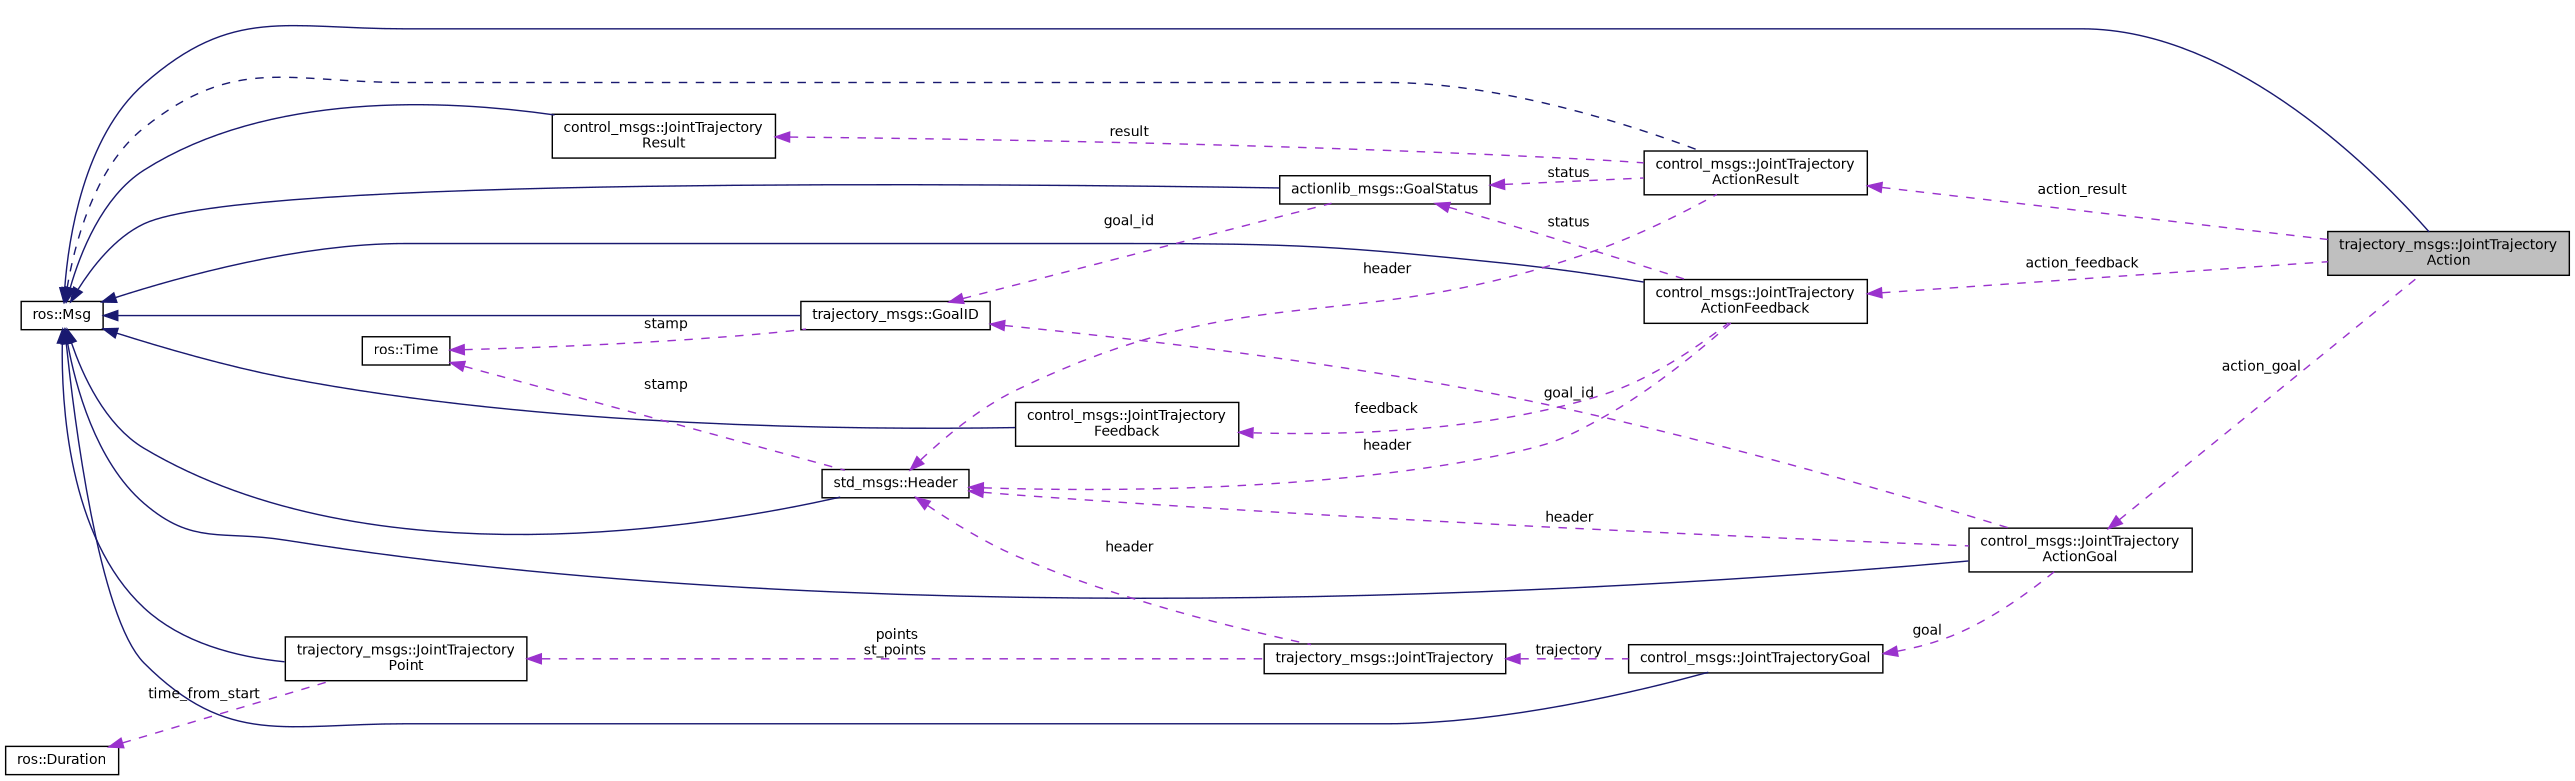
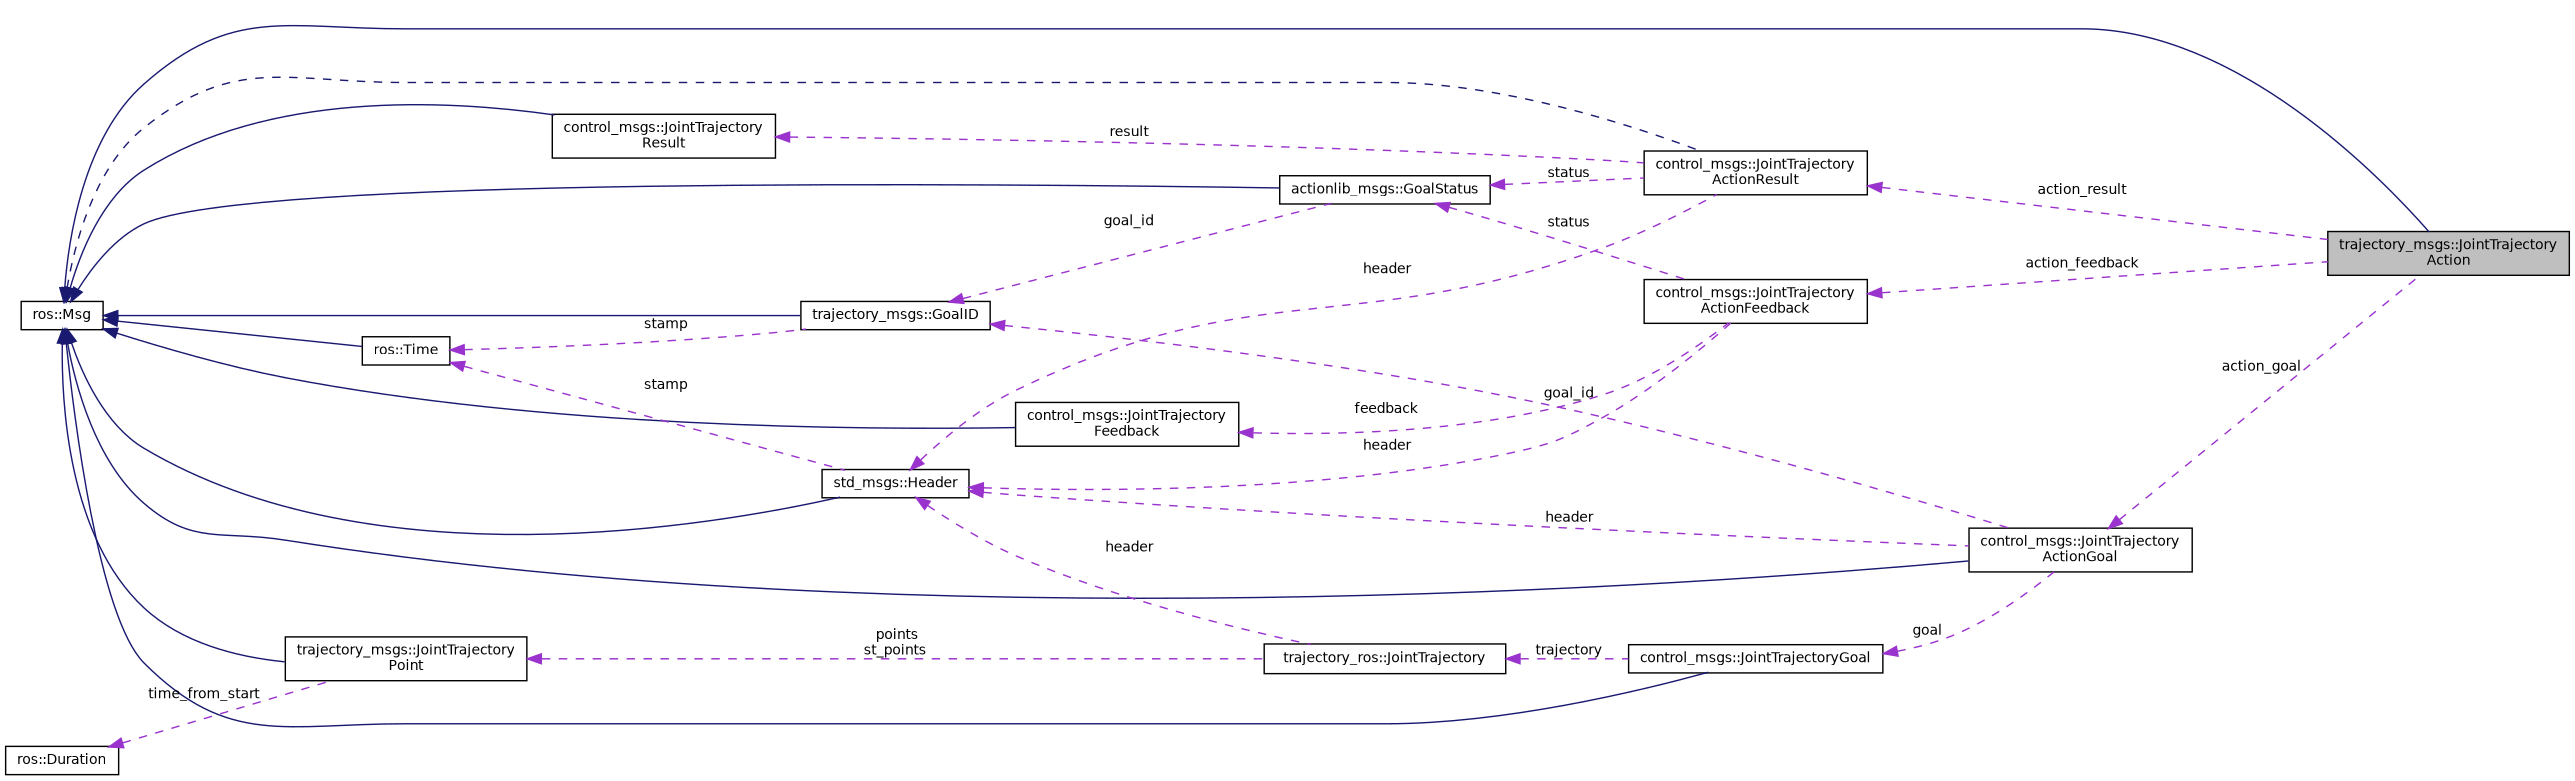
edge "control_msgs::JointTrajectory ActionFeedback" -> "ros::Msg": now "ros::Time" -> "ros::Msg"
node "trajectory_msgs::JointTrajectory": label "trajectory_msgs::JointTrajectory" -> "trajectory_ros::JointTrajectory"
